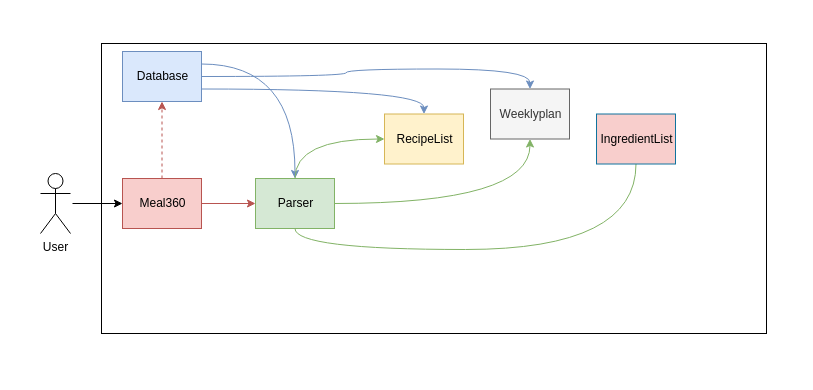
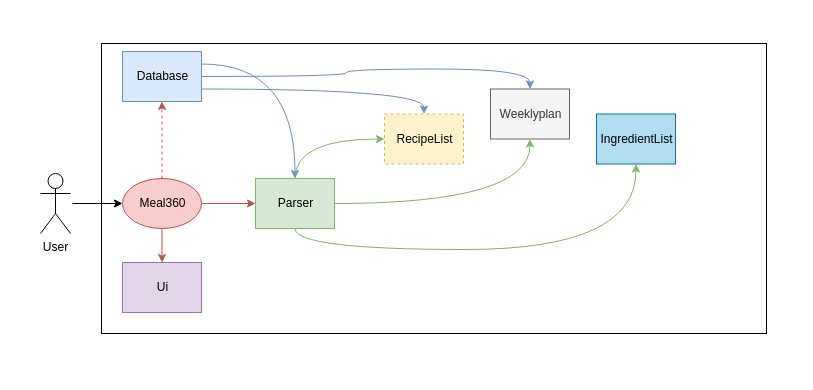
node "RecipeList": style solid -> dashed
node "IngredientList": fillcolor #f8cecc -> #b1ddf0
node "Meal360": shape rectangle -> ellipse
edge "IngredientList" -- "Parser": arrowhead none -> classic
edge "Meal360" -> "Ui": added
node "Ui": added
